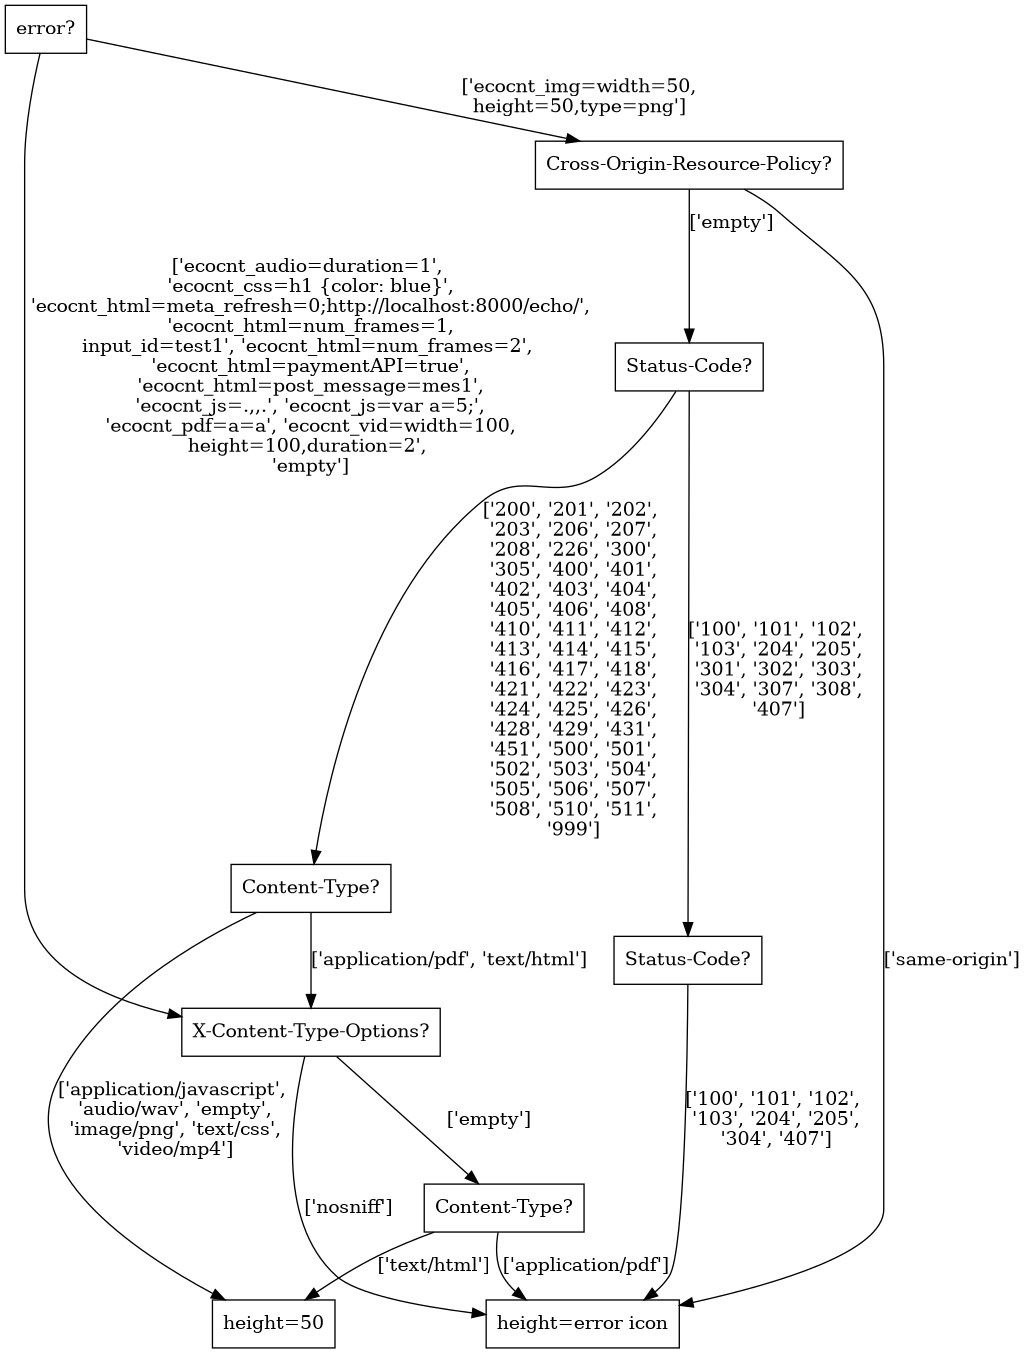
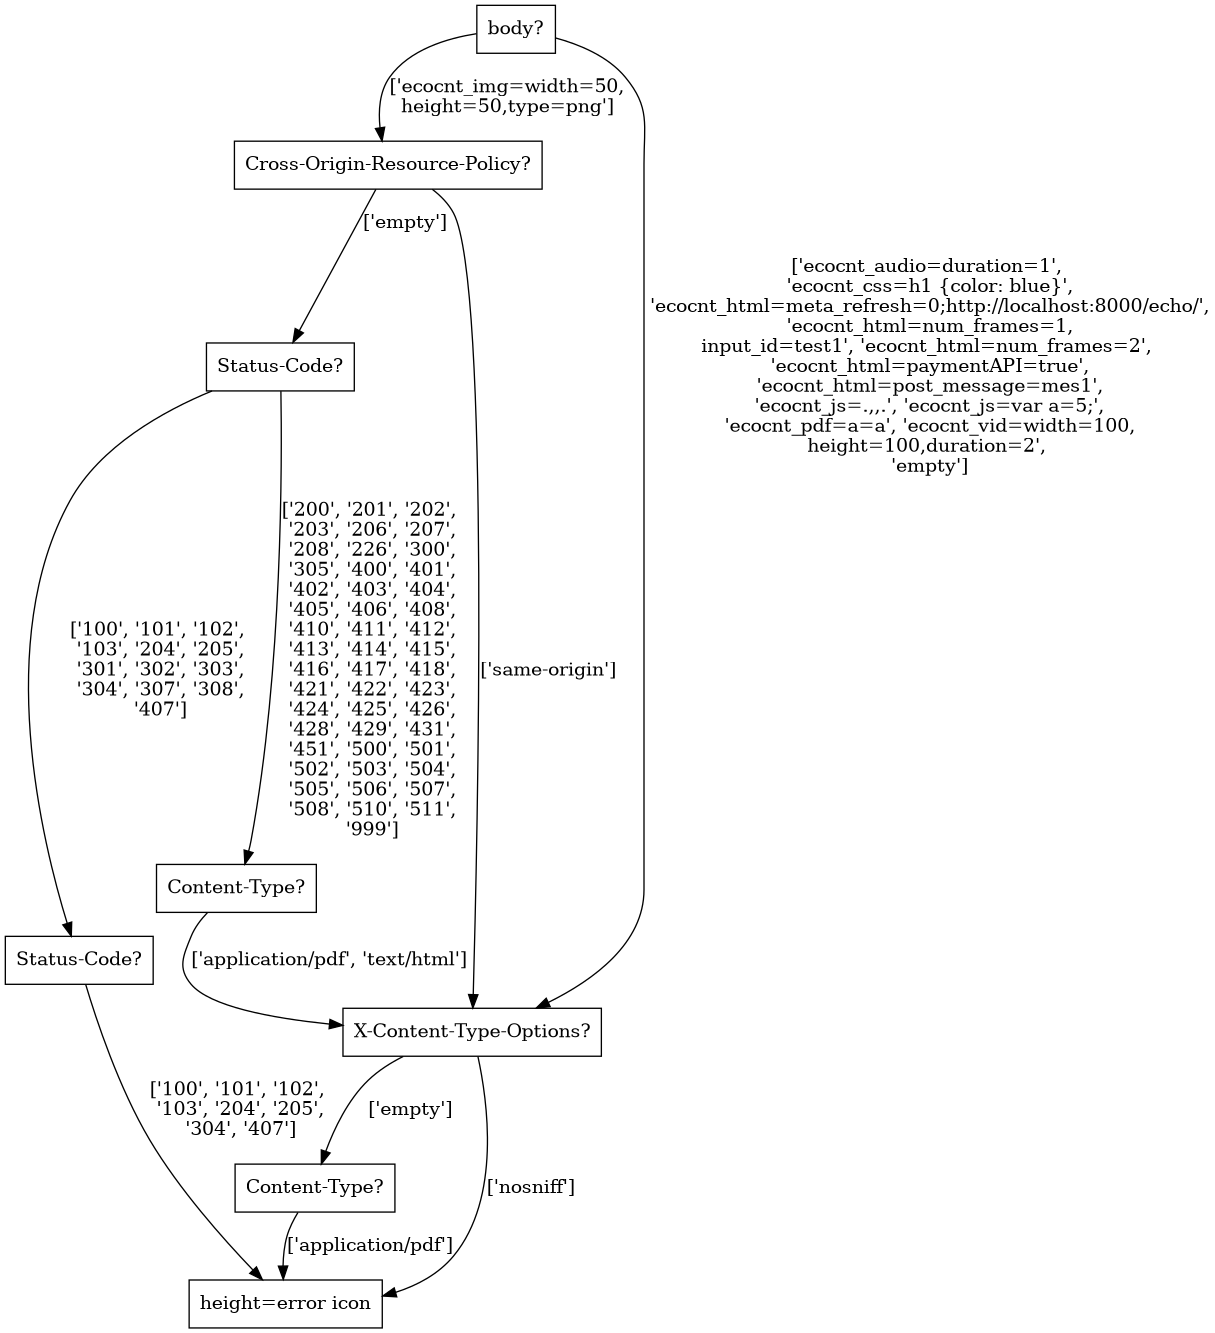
node "error?": label "error?" -> "body?"
edge "Cross-Origin-Resource-Policy?" -> "height=error icon": now "Cross-Origin-Resource-Policy?" -> "X-Content-Type-Options?"
node "height=50": removed
